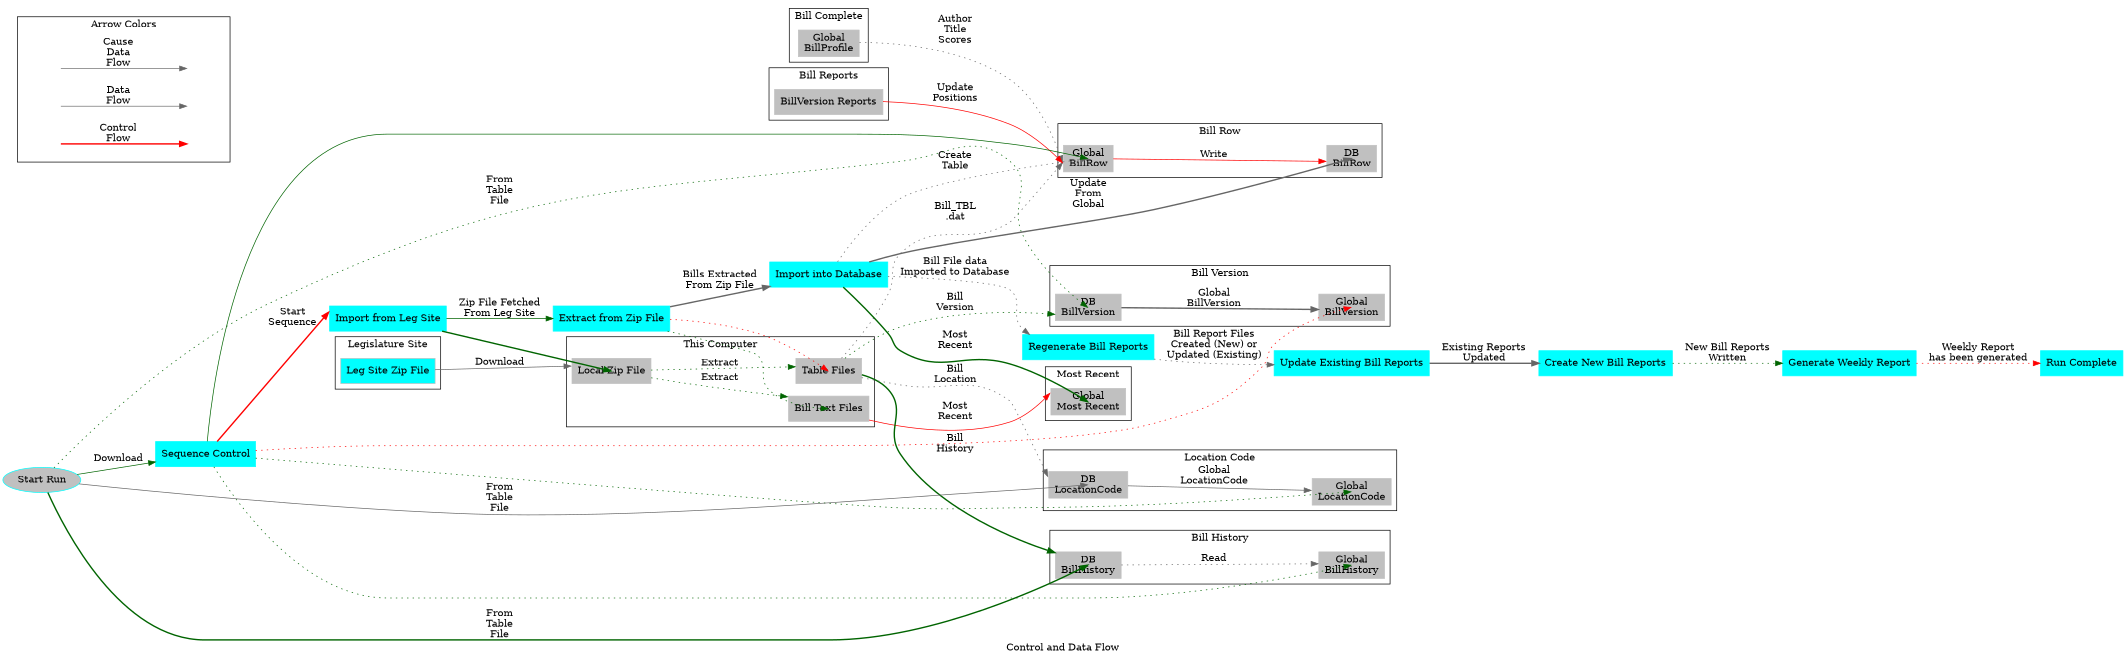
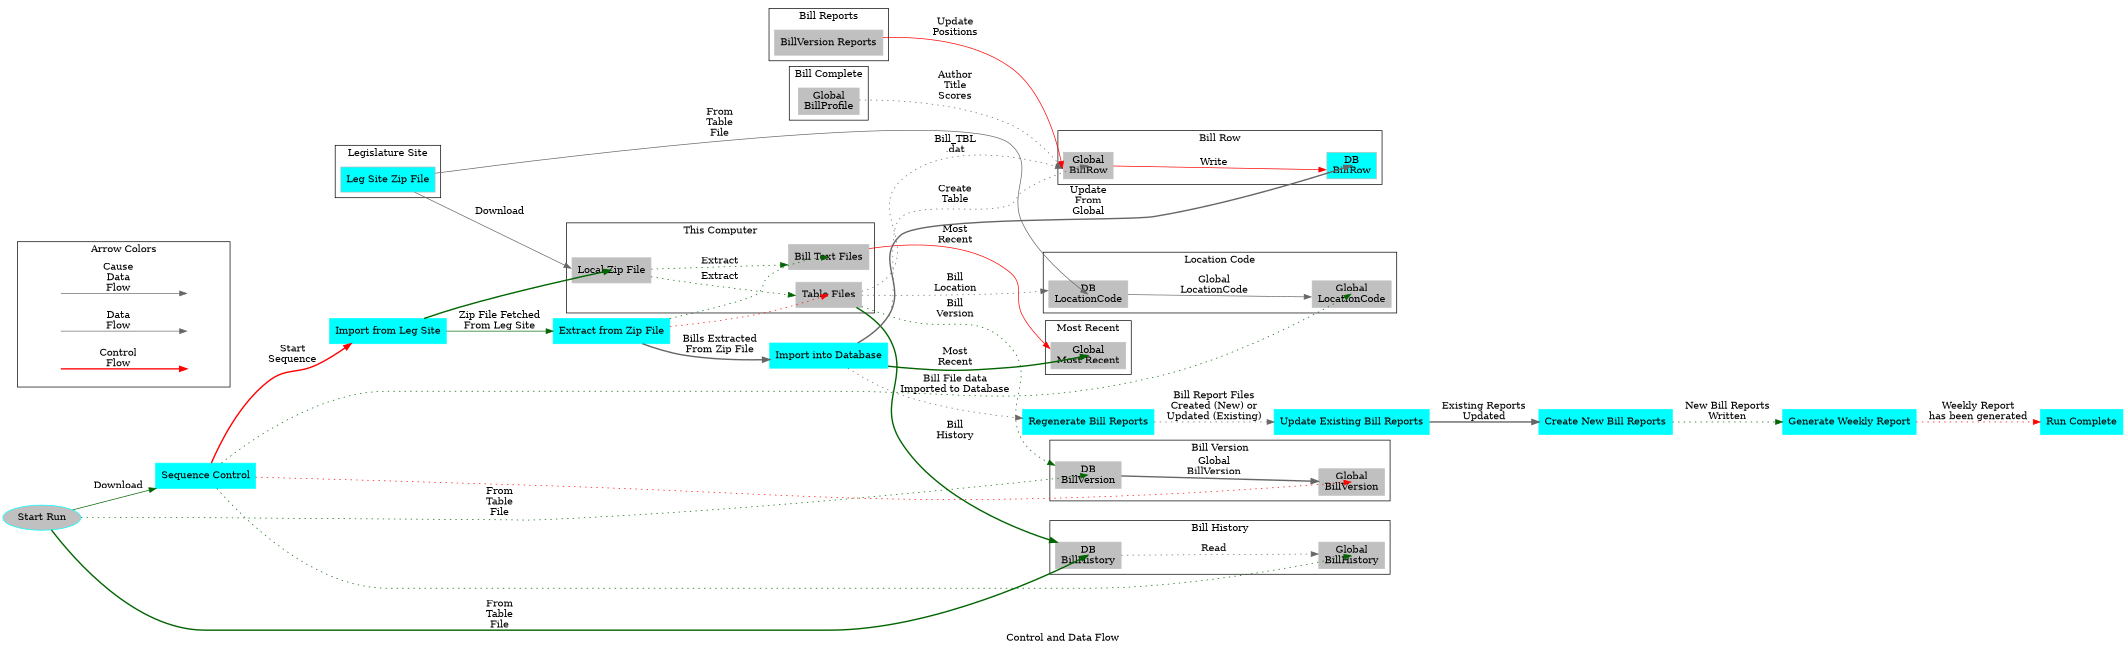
edge "Sequence Control" -> "Global BillRow": removed
node "DB BillRow": fillcolor gray -> cyan
edge "Start Run" -> "DB LocationCode": now "Leg Site Zip File" -> "DB LocationCode"
